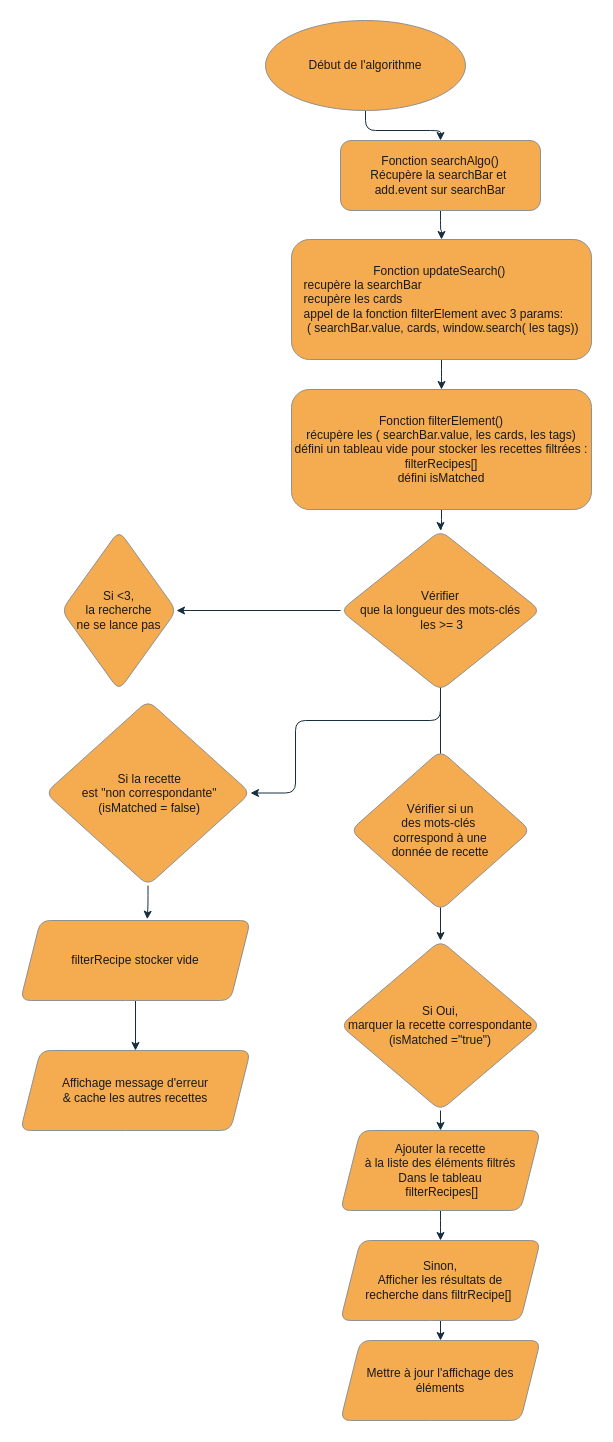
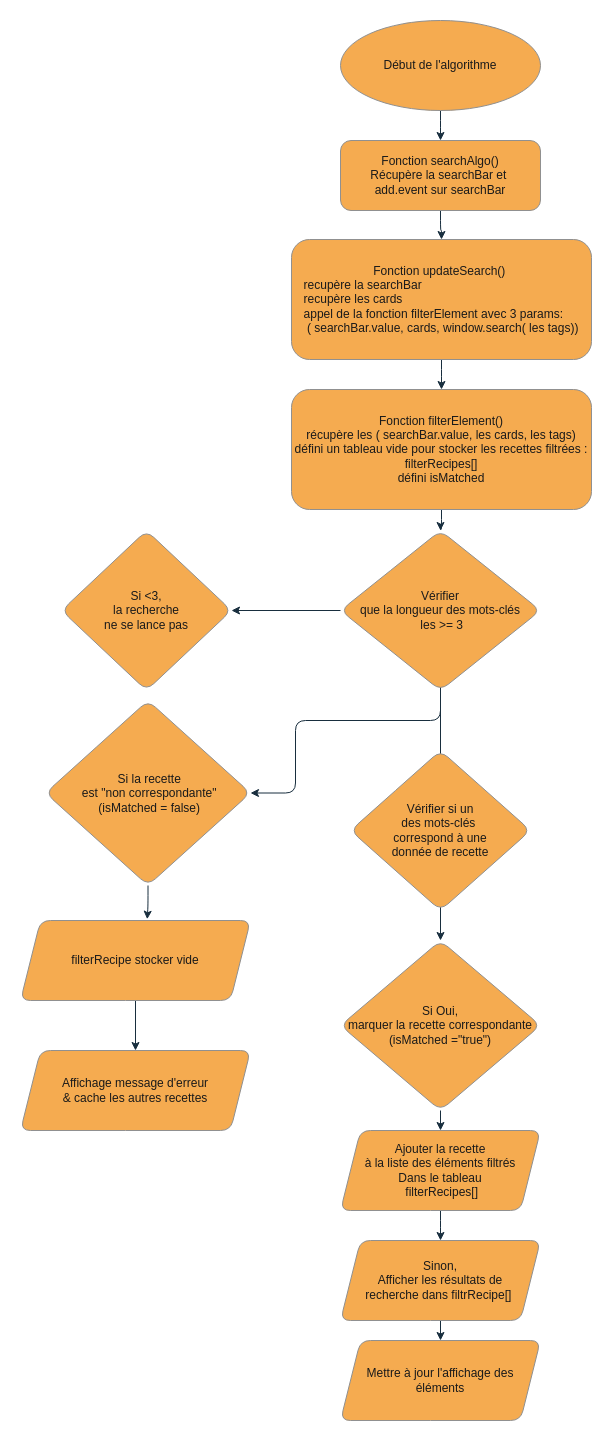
node "Début de l'algorithme": moved (366, 66) -> (441, 66)
node "Si <3, la recherche ne se lance pas": size 115x160 -> 170x160
